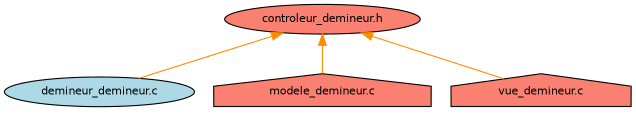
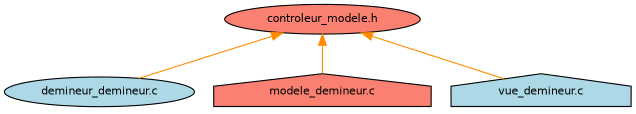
node "controleur_demineur.h": label "controleur_demineur.h" -> "controleur_modele.h"
node "vue_demineur.c": fillcolor salmon -> lightblue
